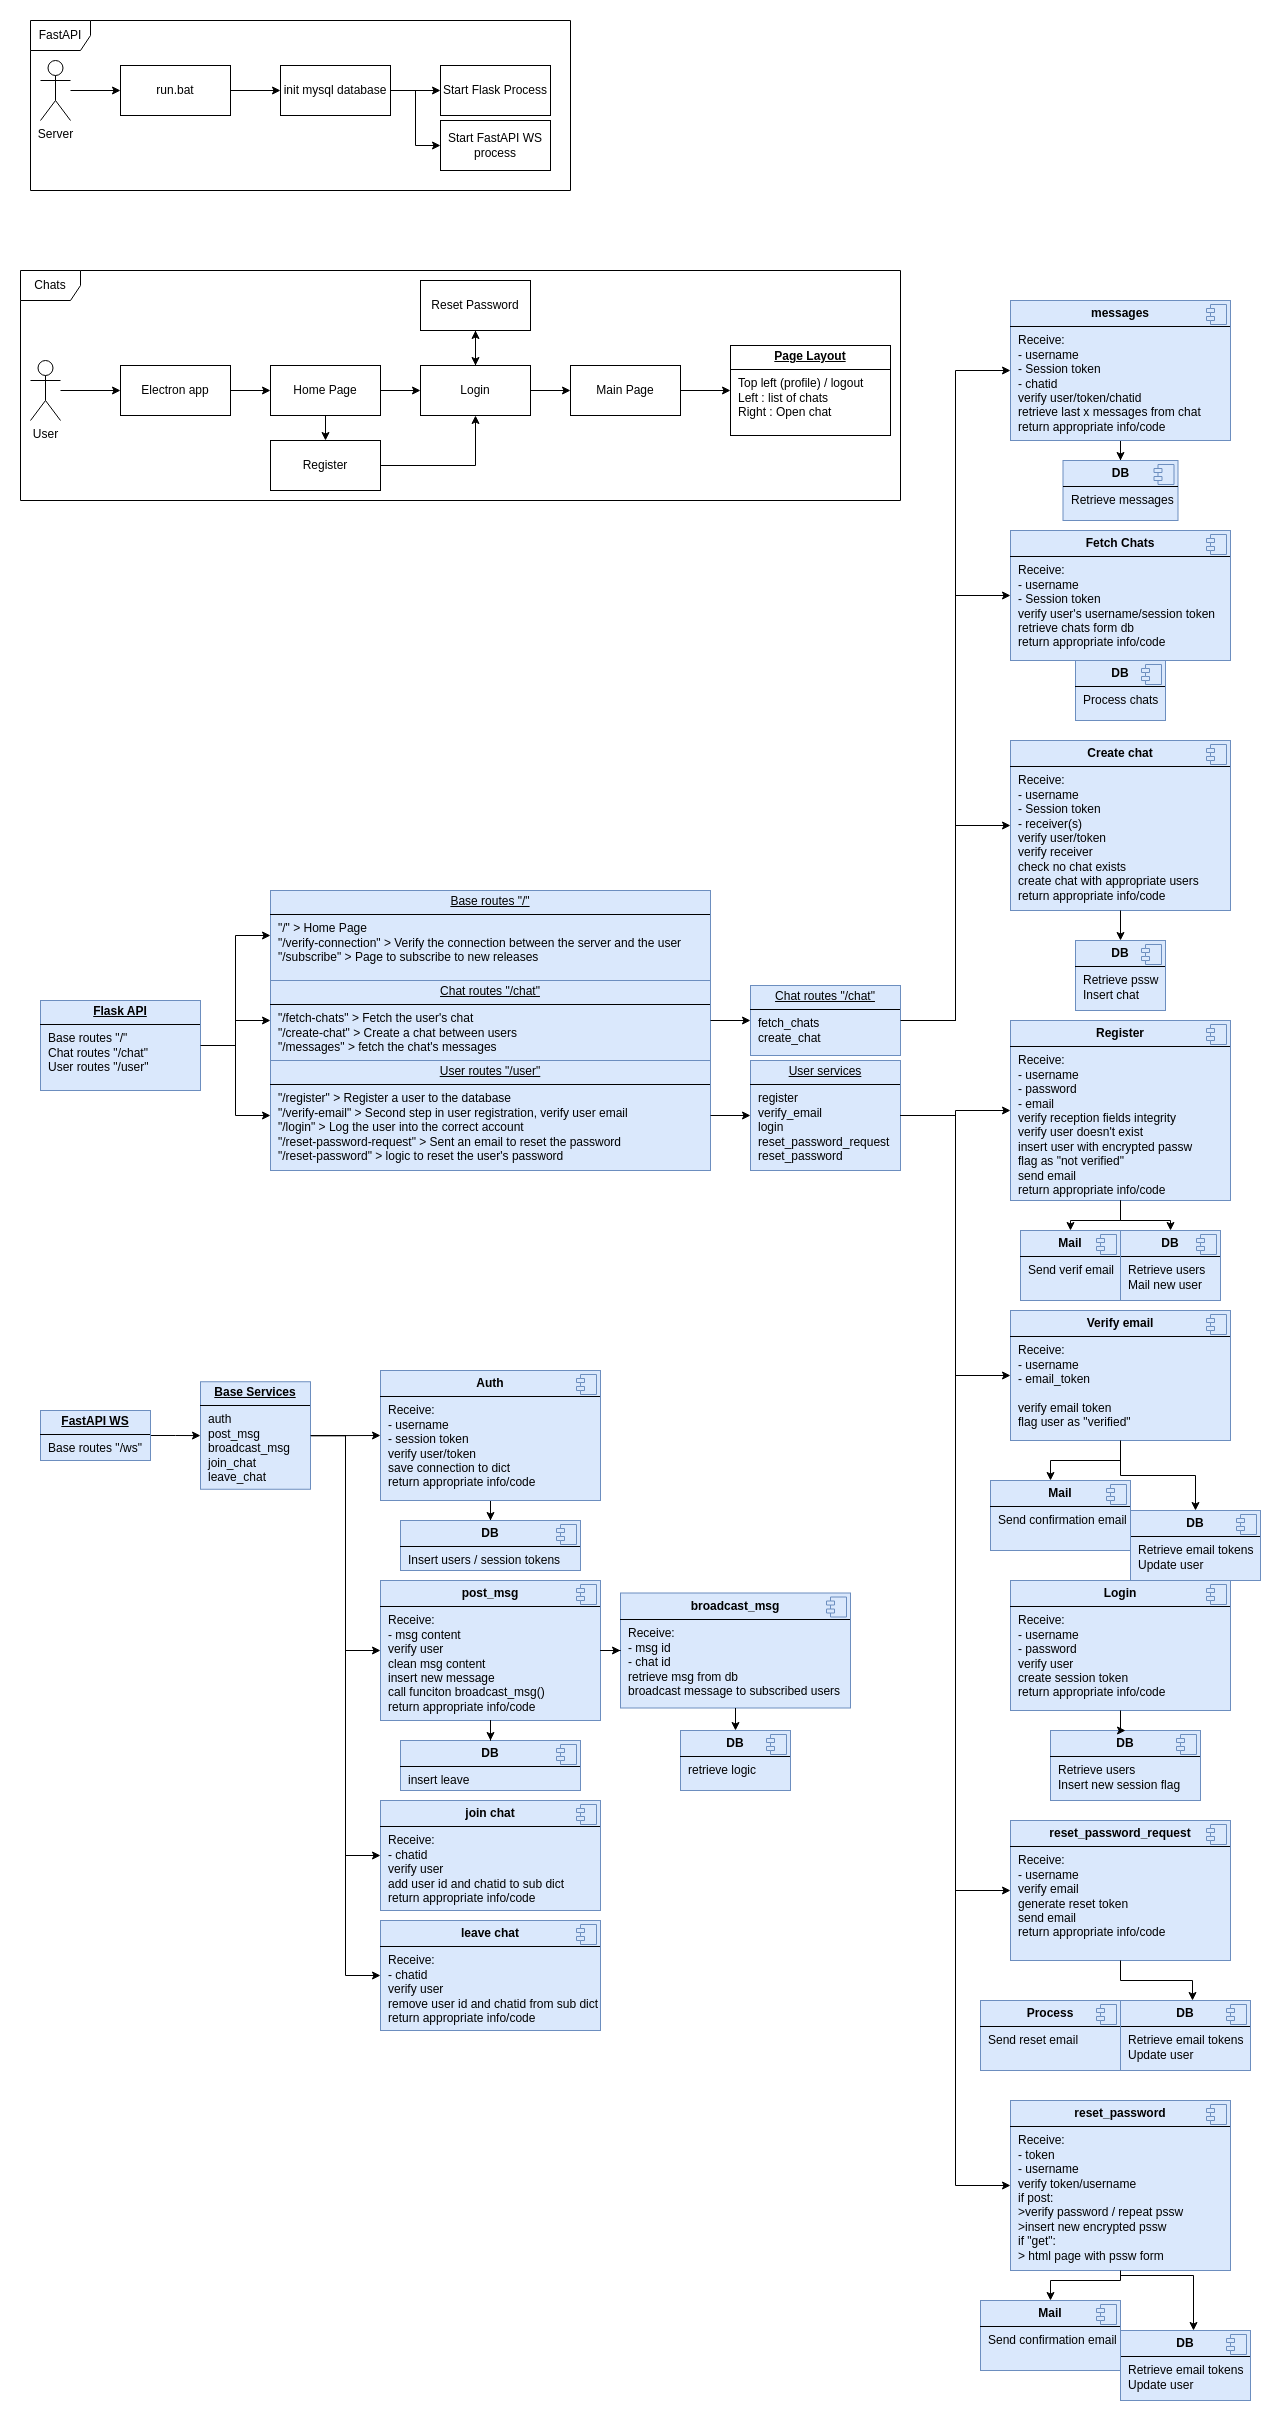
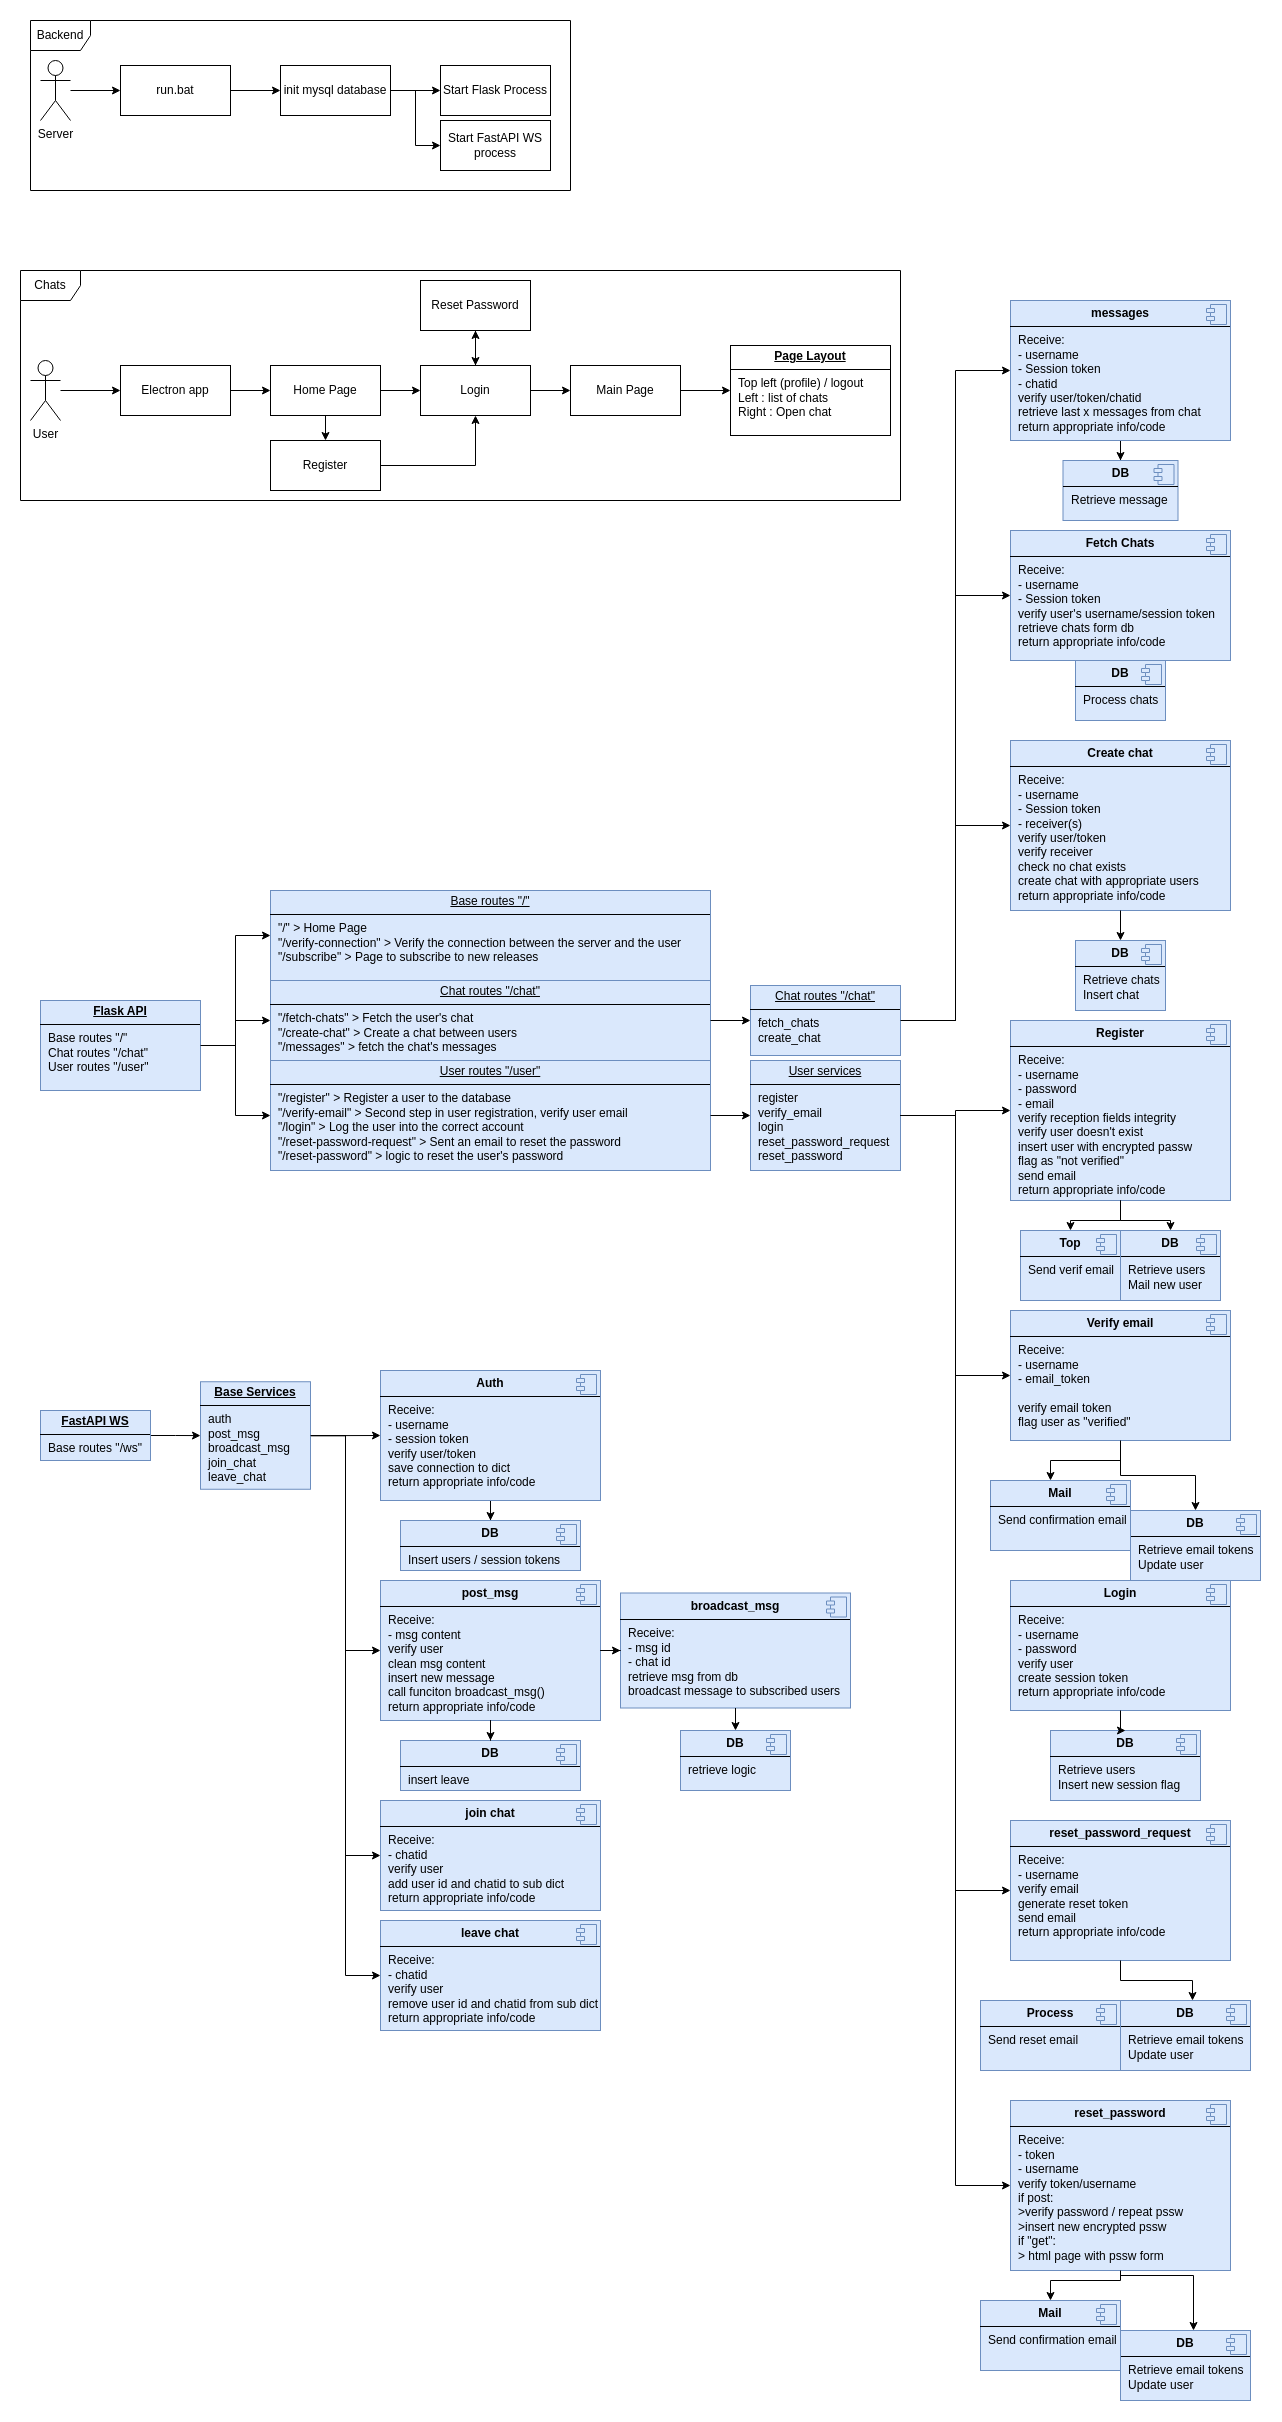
node "FastAPI": label "FastAPI" -> "Backend"
node "DB Retrieve messages": label "DB Retrieve messages" -> "DB Retrieve message"
node "DB Retrieve pssw Insert chat": label "DB Retrieve pssw Insert chat" -> "DB Retrieve chats Insert chat"
node "Mail Send verif email": label "Mail Send verif email" -> "Top Send verif email"
